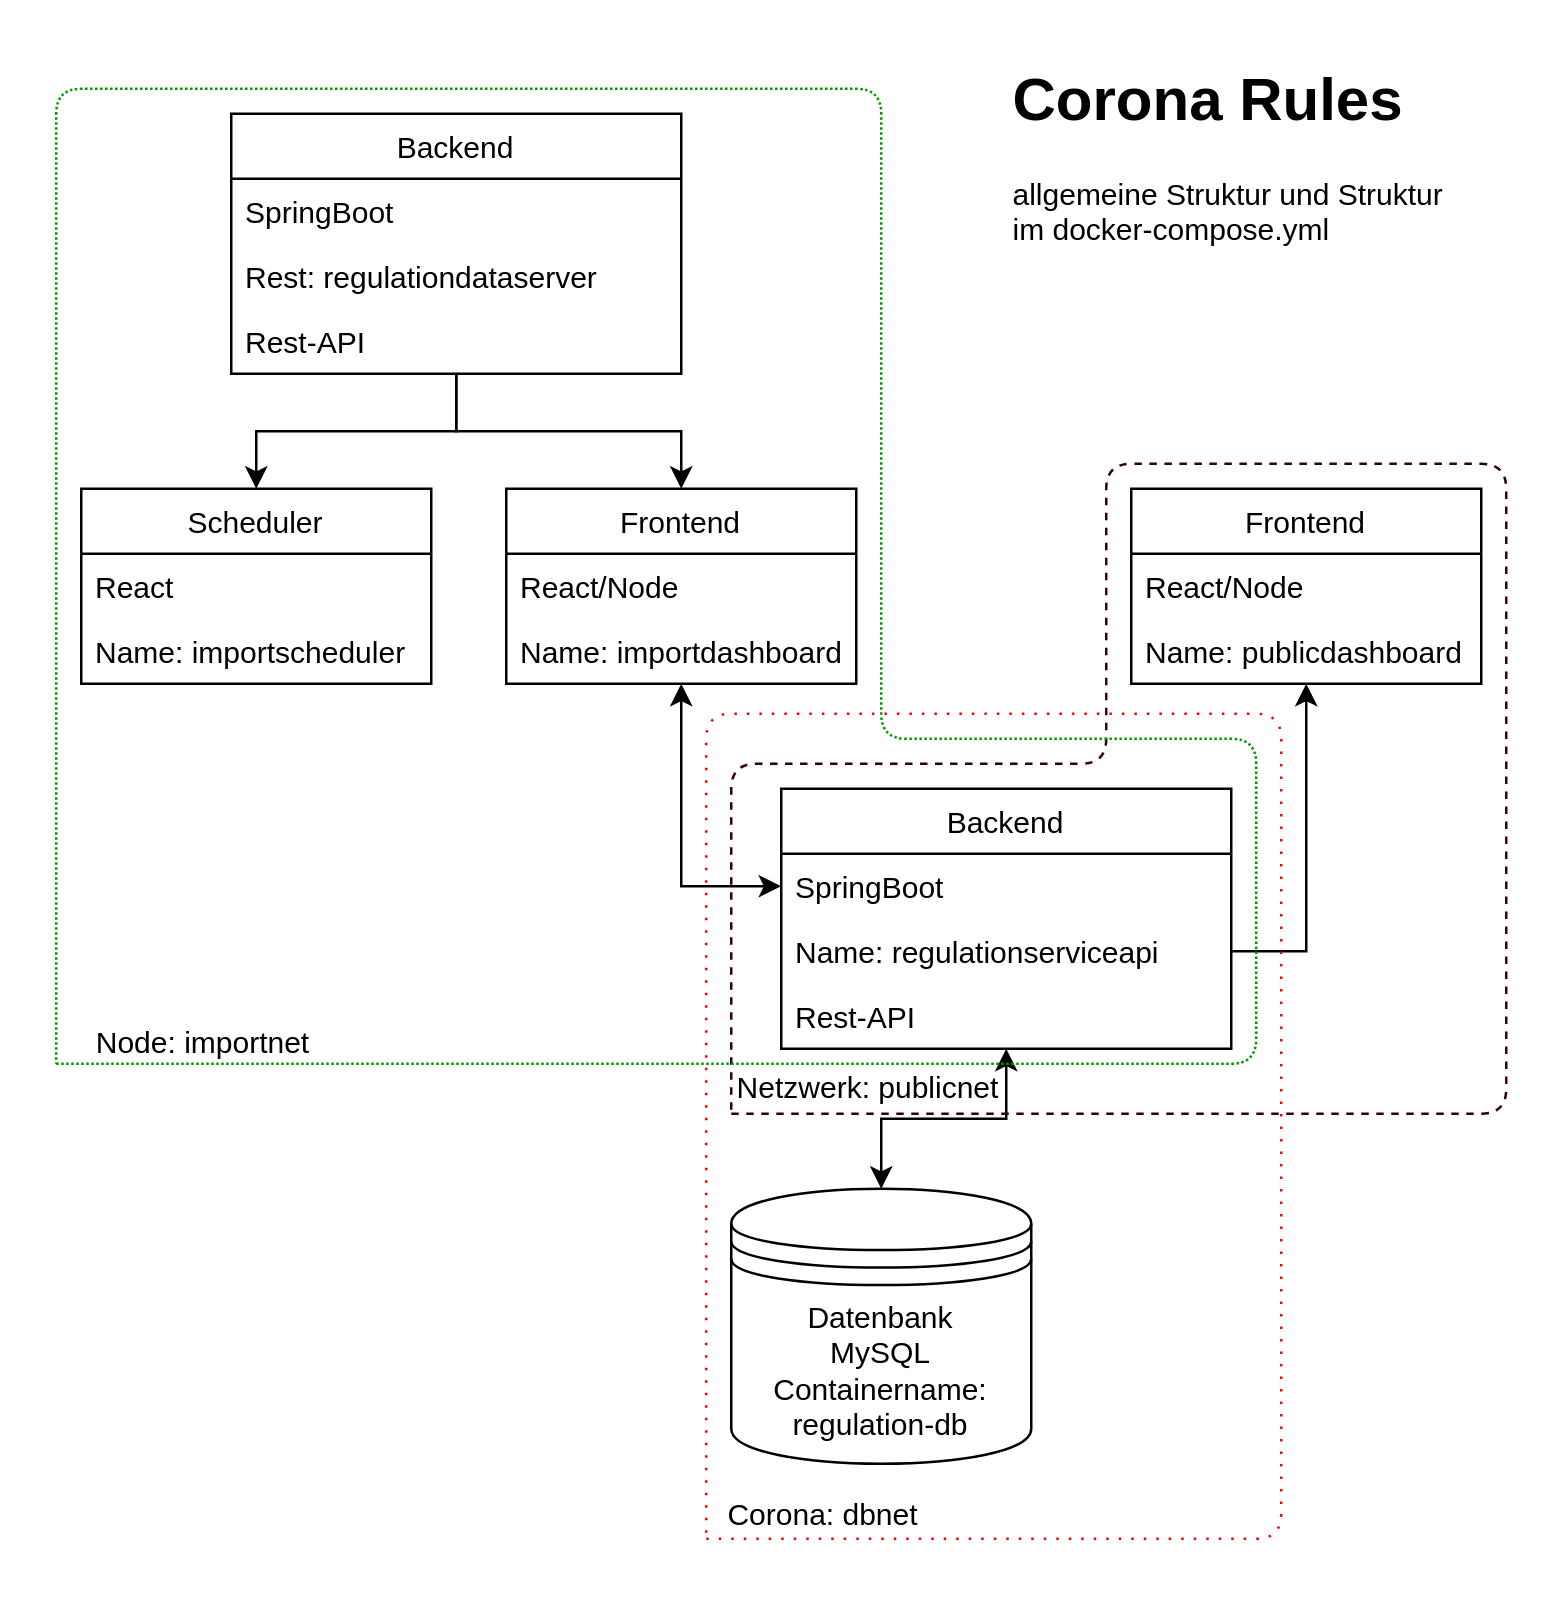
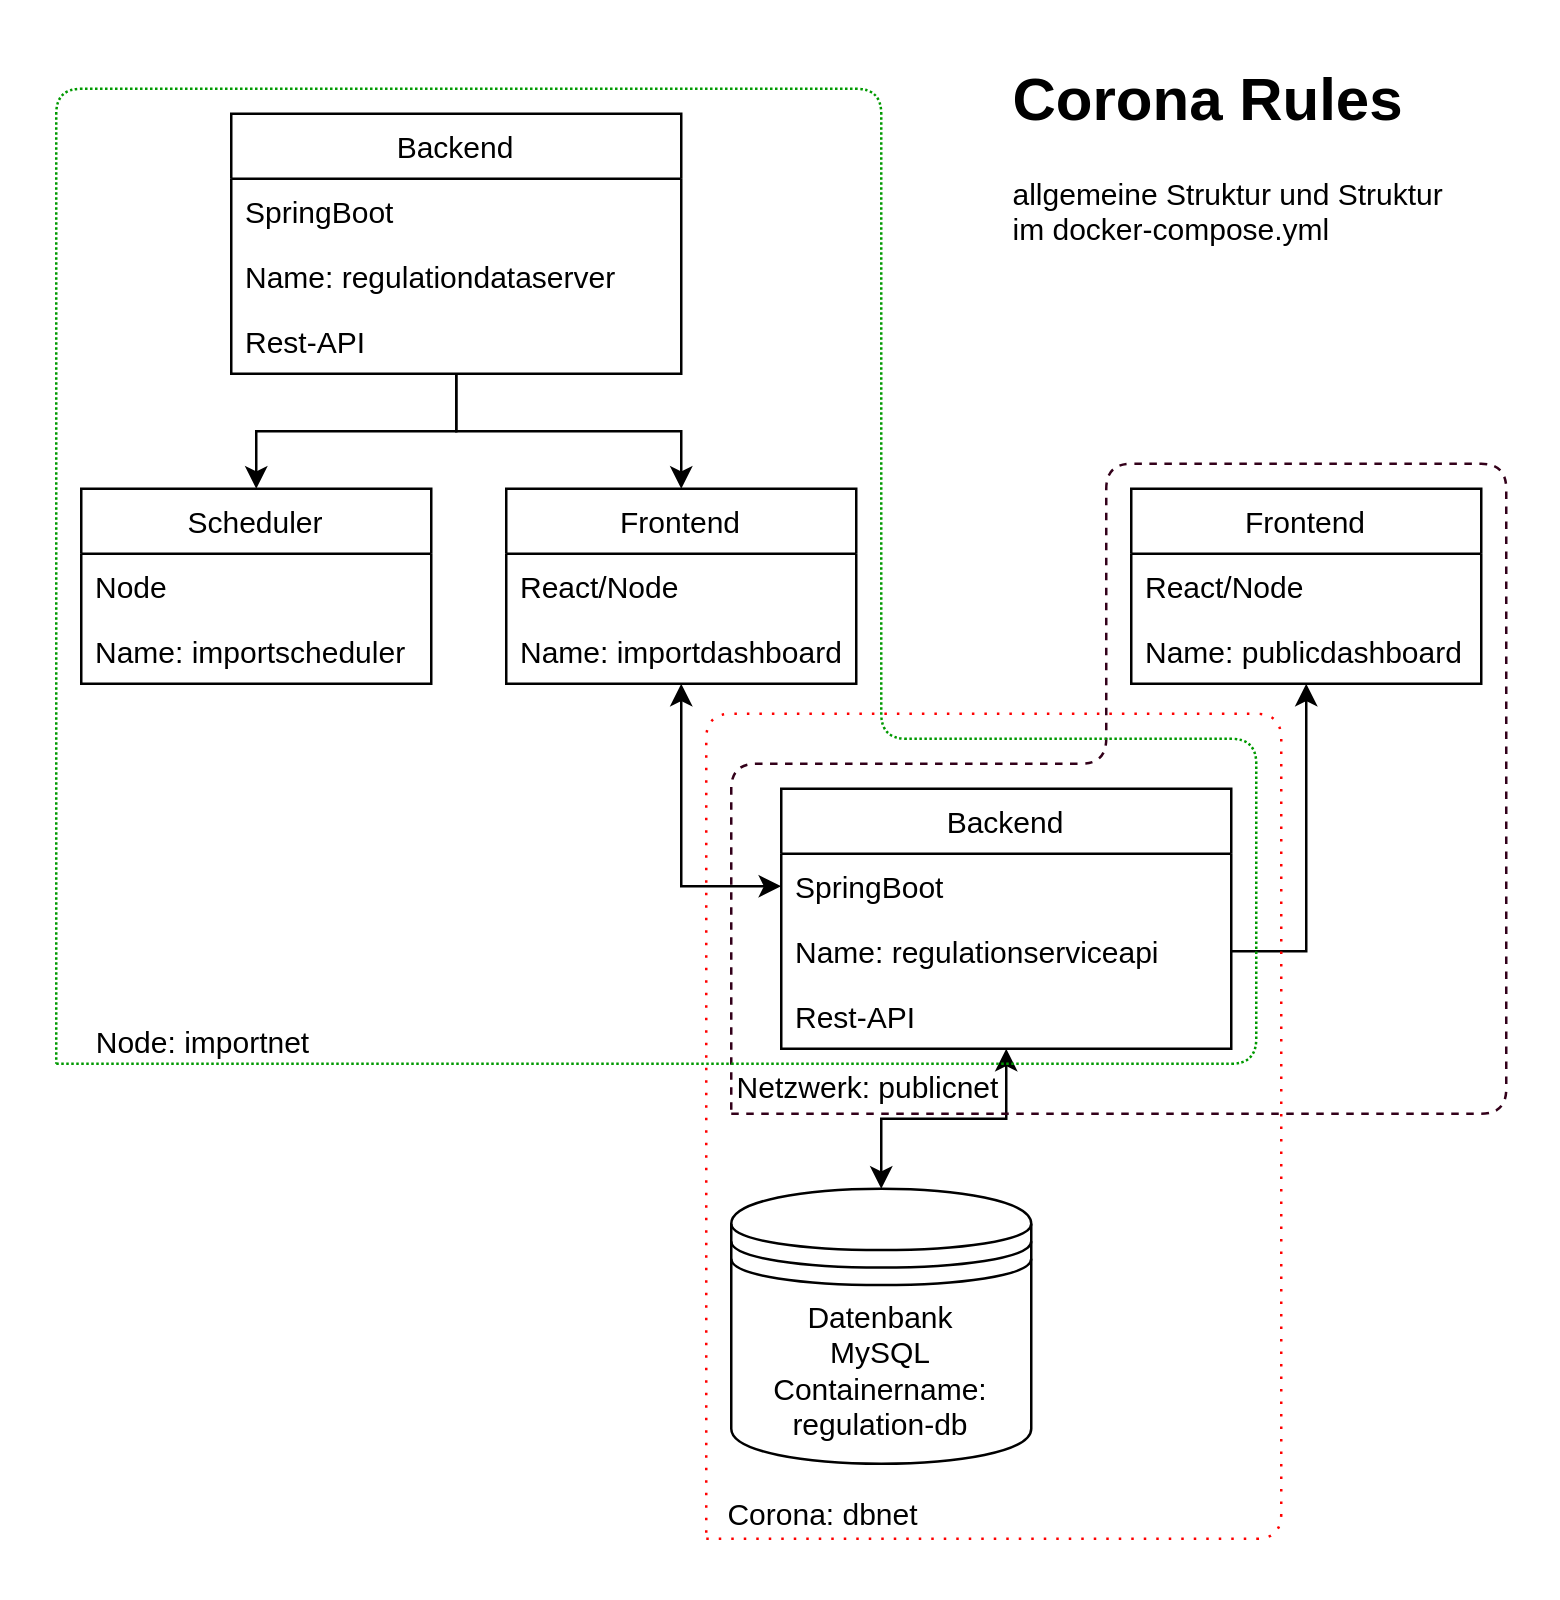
node "Rest: regulationdataserver": label "Rest: regulationdataserver" -> "Name: regulationdataserver"
node "React": label "React" -> "Node"
